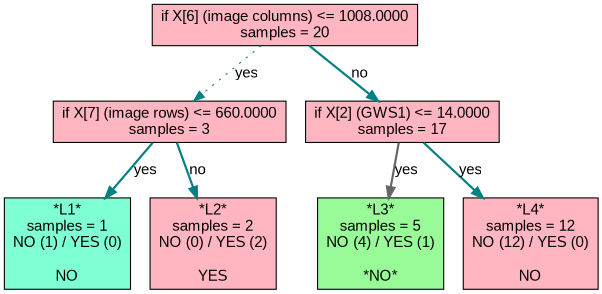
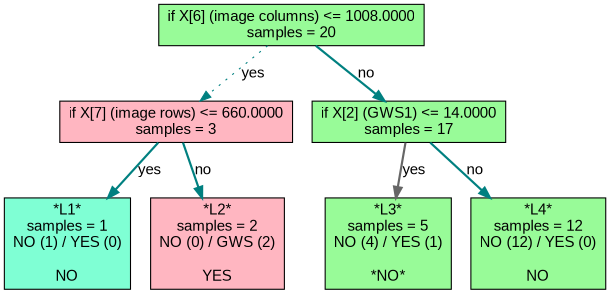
node "if X[6] (image columns) <= 1008.0000 samples = 20": fillcolor lightpink -> palegreen
node "if X[2] (GWS1) <= 14.0000 samples = 17": fillcolor lightpink -> palegreen
edge "if X[2] (GWS1) <= 14.0000 samples = 17" -> "*L4* samples = 12 NO (12) / YES (0) NO": label "yes" -> "no"
node "*L2* samples = 2 NO (0) / YES (2) YES": label "*L2* samples = 2 NO (0) / YES (2) YES" -> "*L2* samples = 2 NO (0) / GWS (2) YES"
node "*L4* samples = 12 NO (12) / YES (0) NO": fillcolor lightpink -> palegreen
